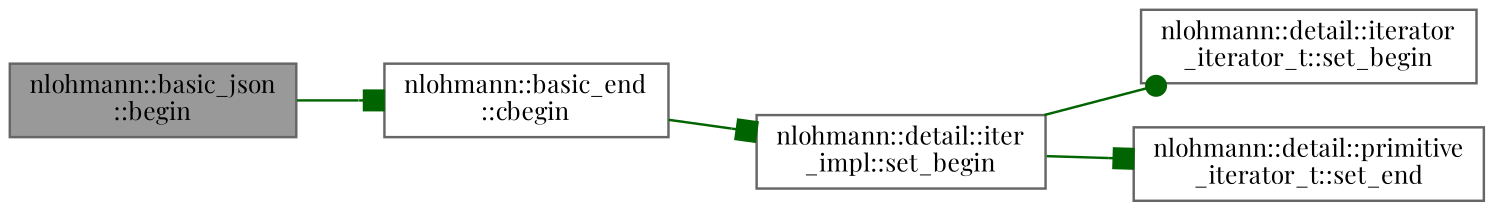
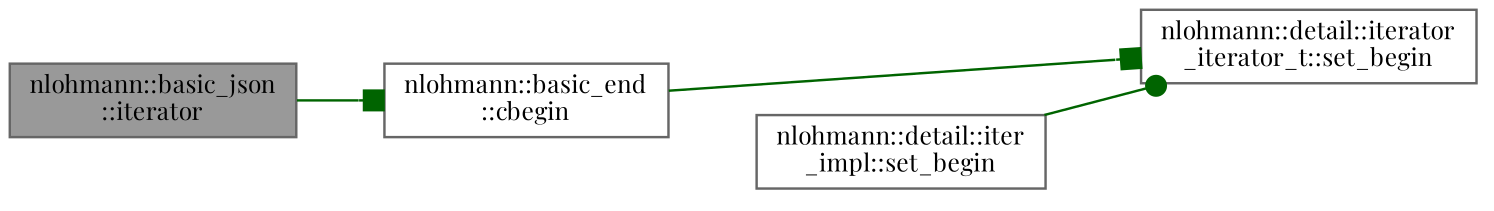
node "nlohmann::basic_json ::begin": label "nlohmann::basic_json ::begin" -> "nlohmann::basic_json ::iterator"
edge "nlohmann::basic_end ::cbegin" -> "nlohmann::detail::iter _impl::set_begin": now "nlohmann::basic_end ::cbegin" -> "nlohmann::detail::iterator _iterator_t::set_begin"
node "nlohmann::detail::primitive _iterator_t::set_end": removed
